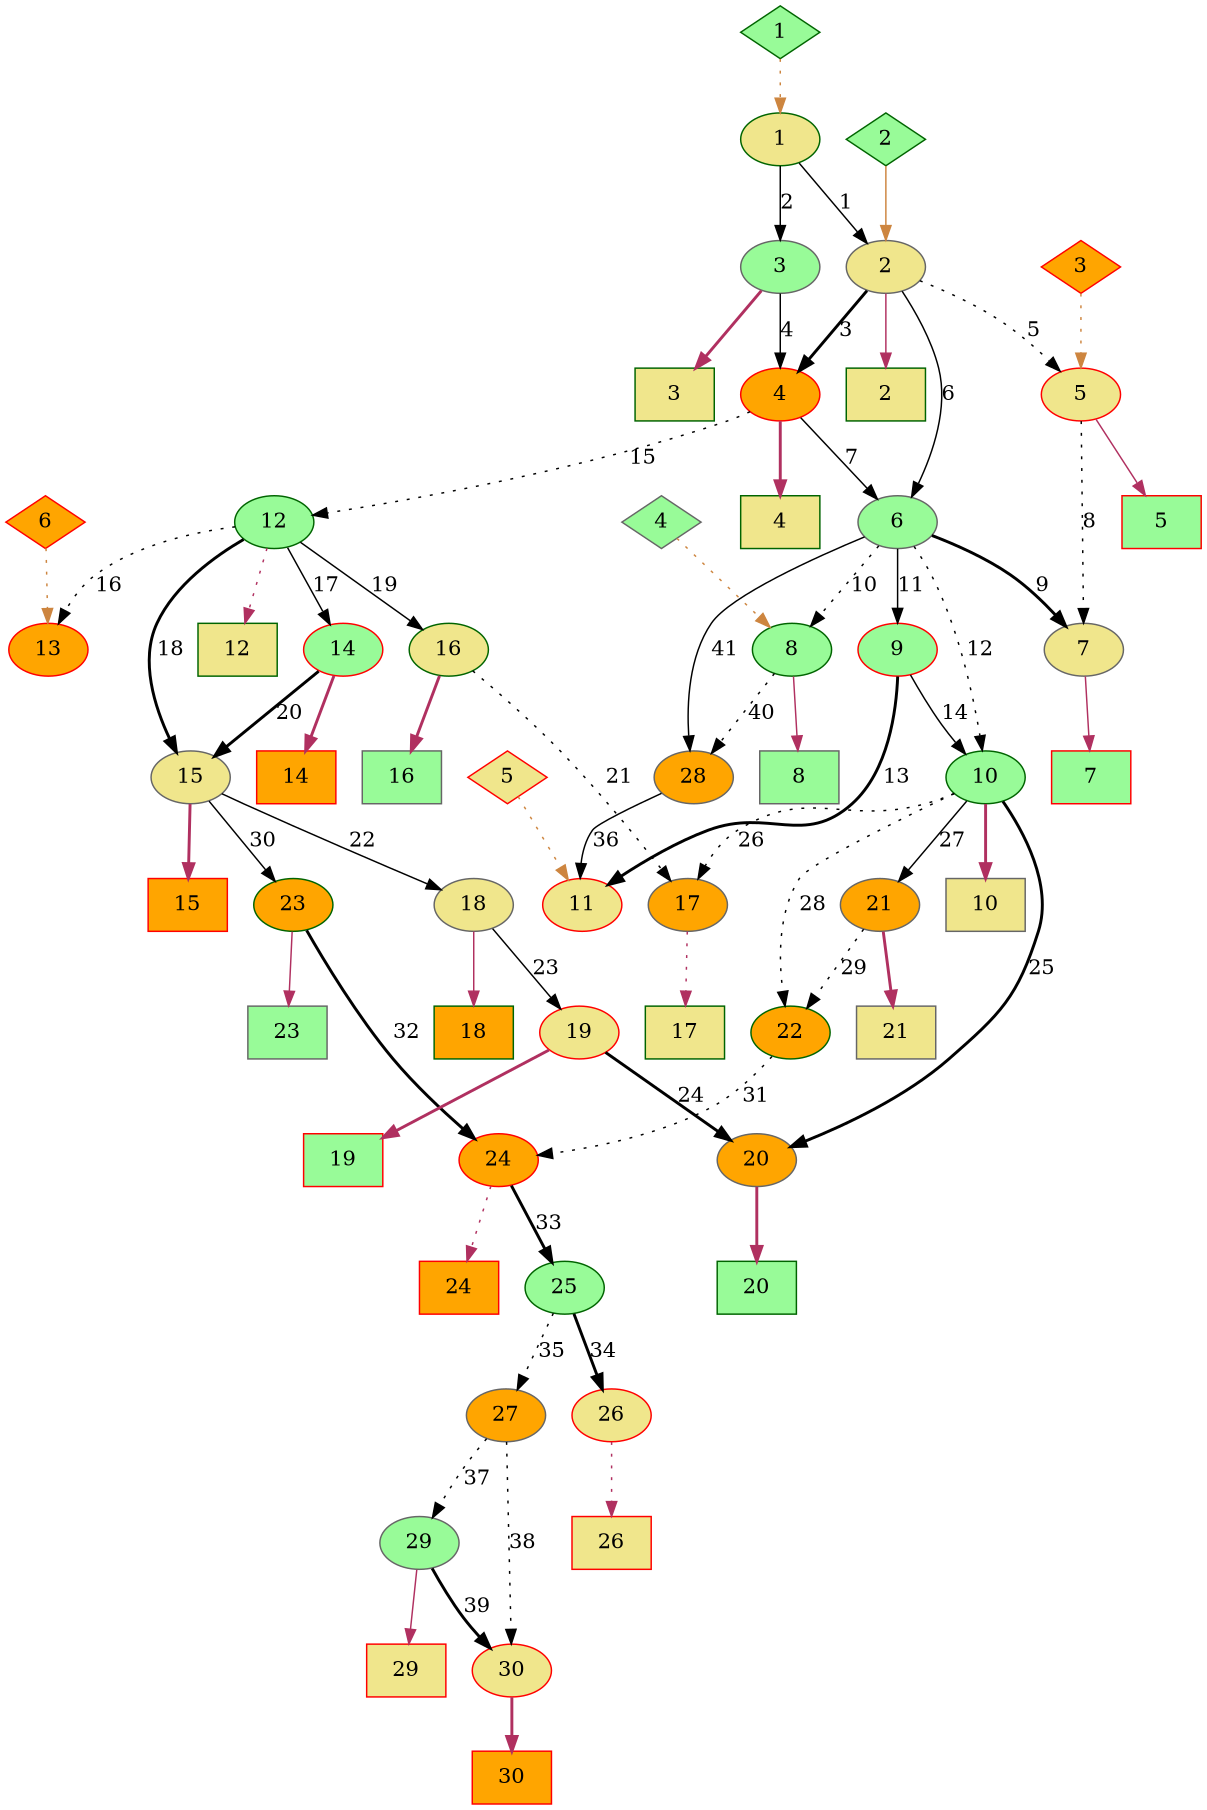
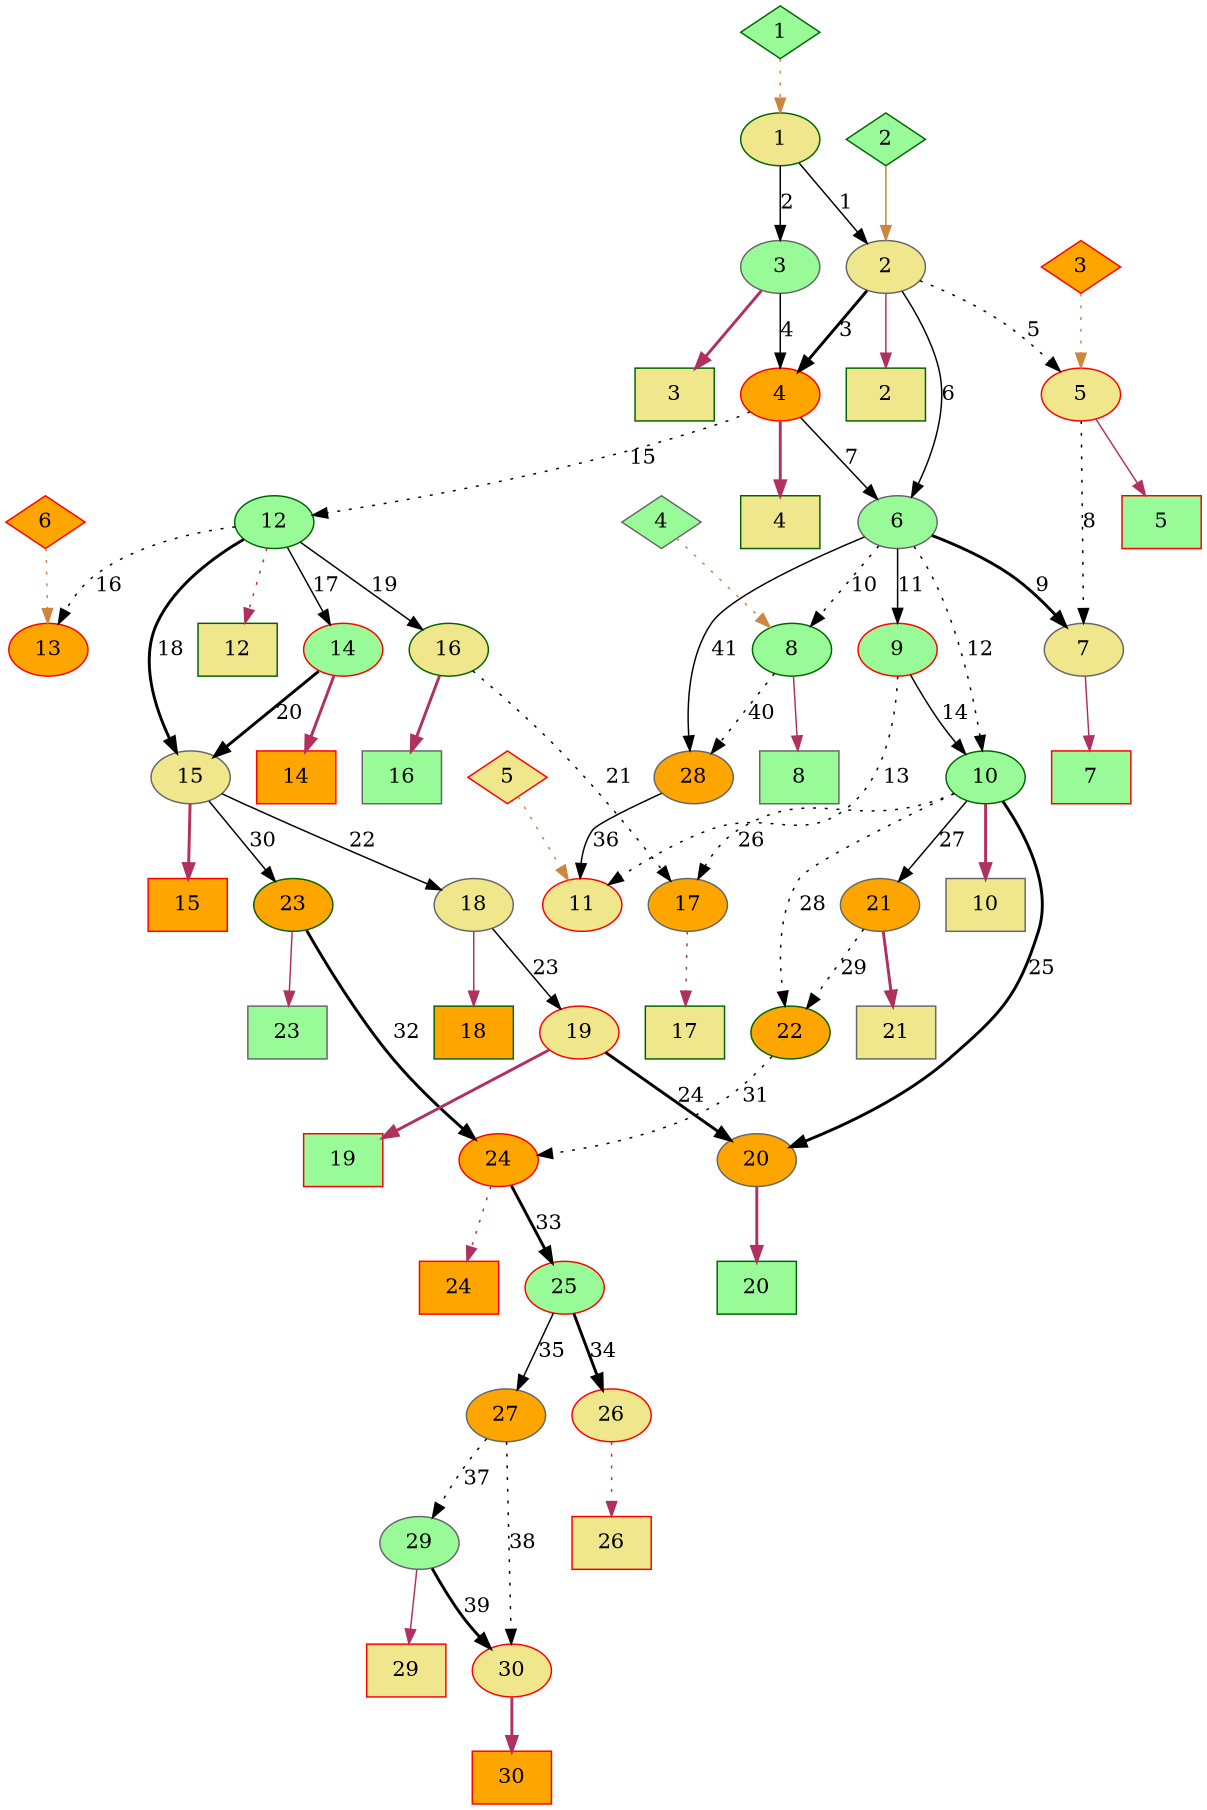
edge "9" -> "11": style bold -> dotted
node "25": color darkgreen -> red
edge "25" -> "27": style dotted -> solid
